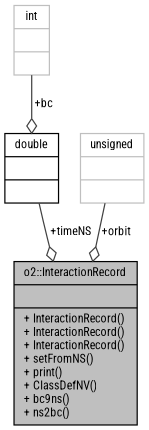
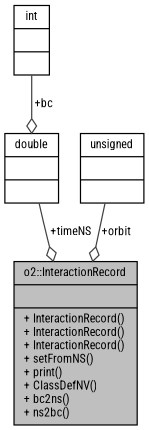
node "int": color grey75 -> black
node "unsigned": color grey75 -> black
node "o2::InteractionRecord": text "+ bc9ns()" -> "+ bc2ns()"
